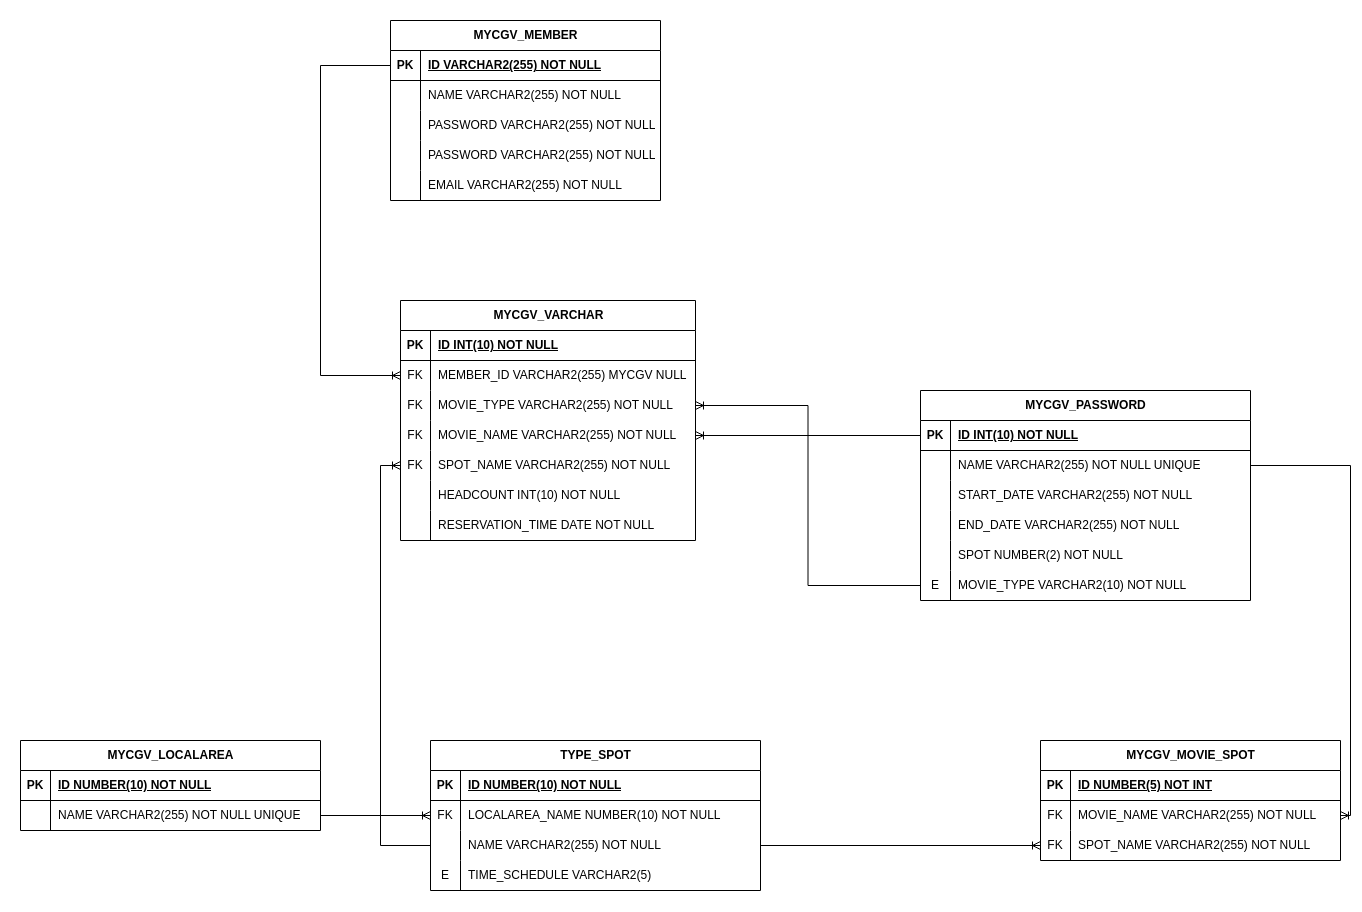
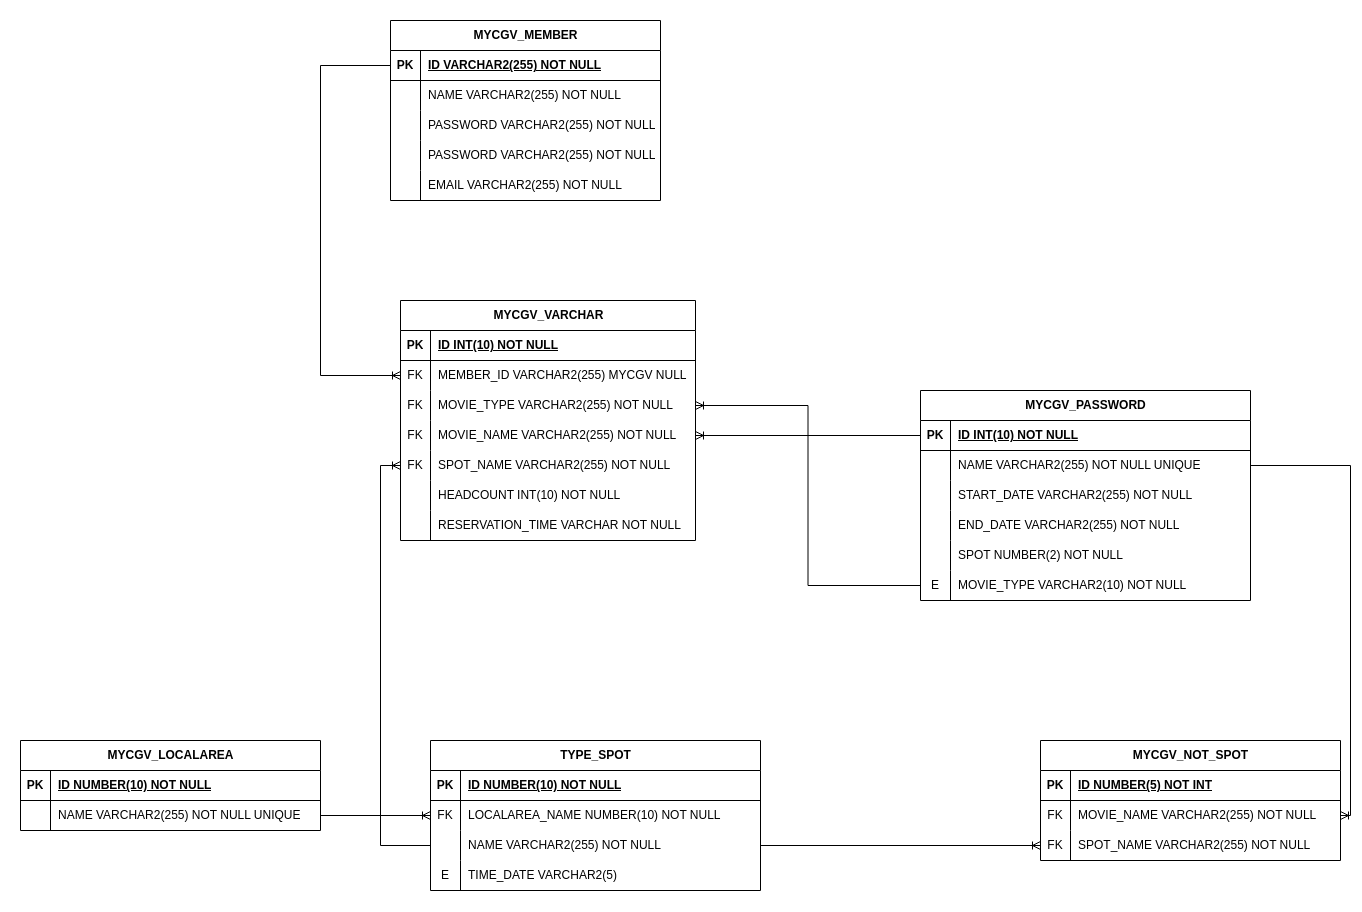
node "RESERVATION_TIME DATE NOT NULL": label "RESERVATION_TIME DATE NOT NULL" -> "RESERVATION_TIME VARCHAR NOT NULL"
node "MYCGV_MOVIE_SPOT": label "MYCGV_MOVIE_SPOT" -> "MYCGV_NOT_SPOT"
node "TIME_SCHEDULE VARCHAR2(5)": label "TIME_SCHEDULE VARCHAR2(5)" -> "TIME_DATE VARCHAR2(5)"
